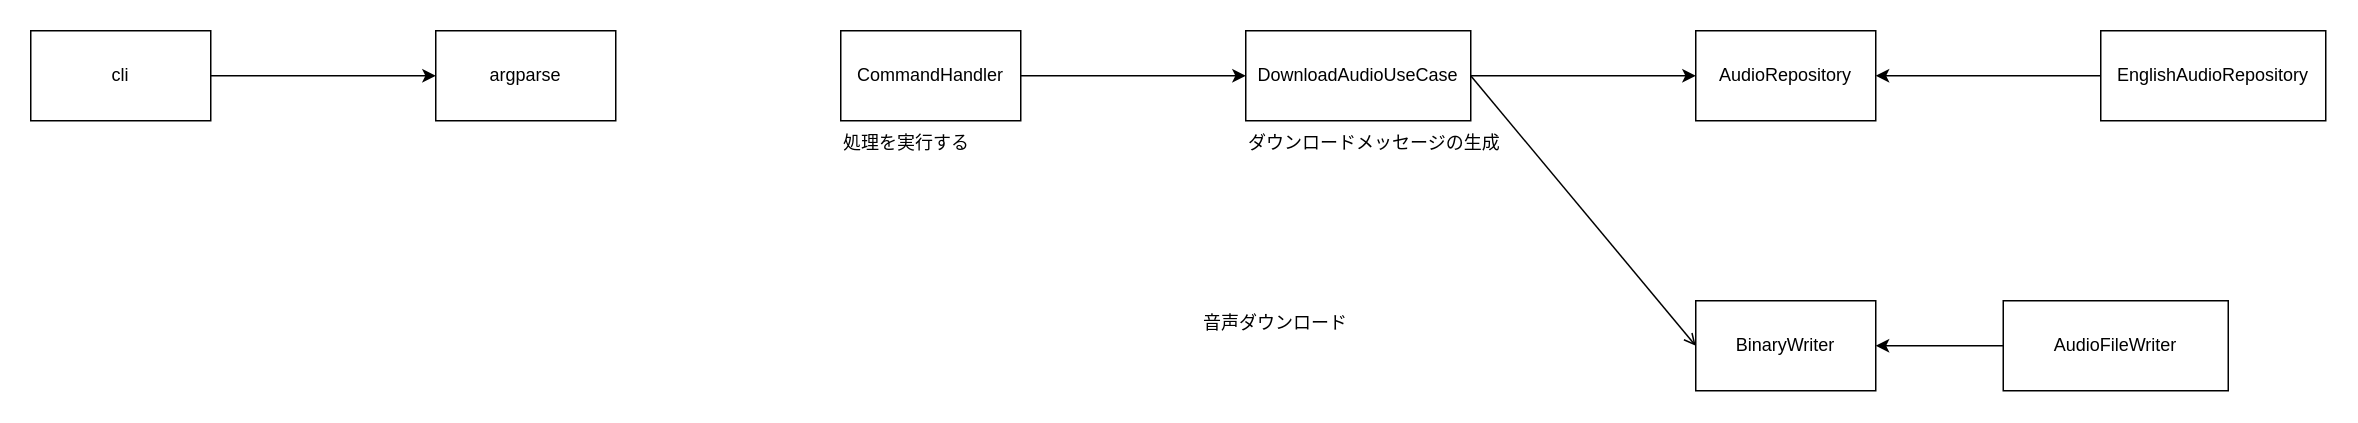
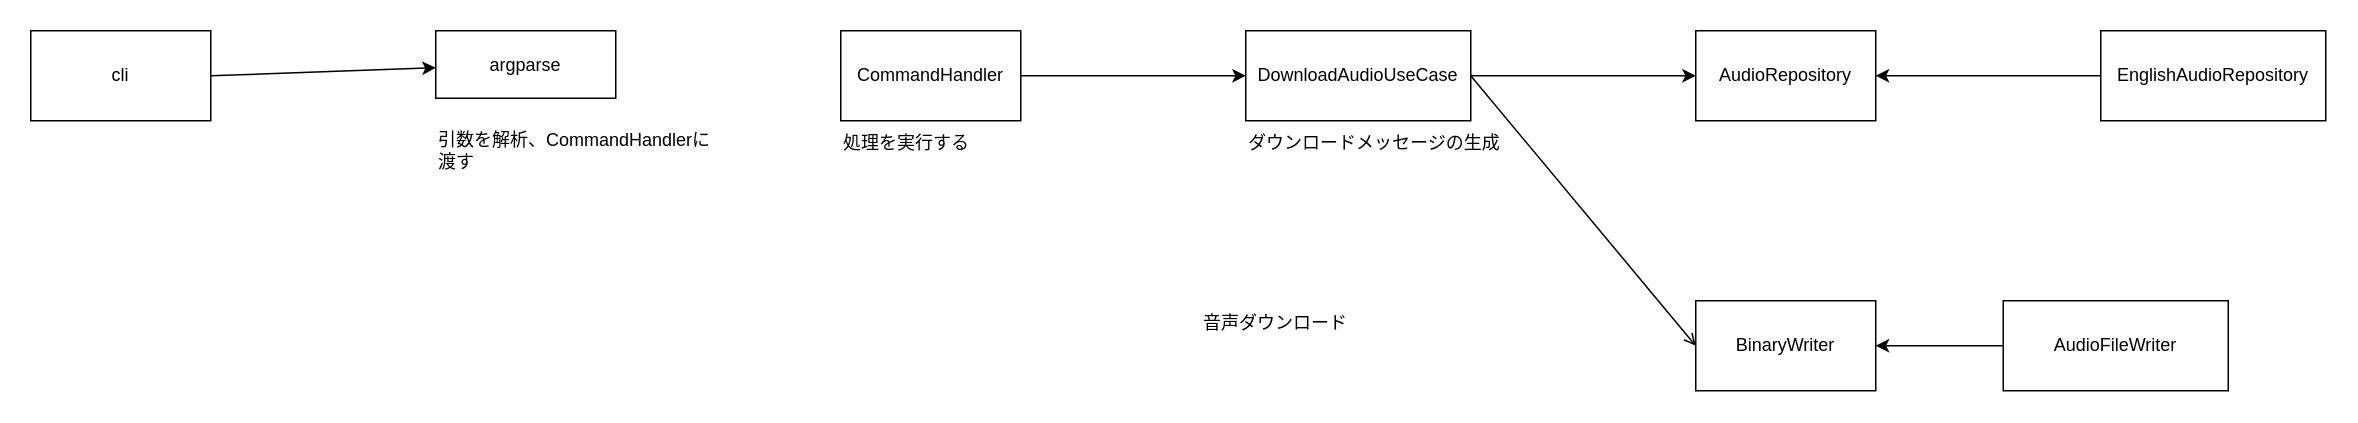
node "argparse": size 180x90 -> 180x68
node "引数を解析、CommandHandlerに渡す": added
